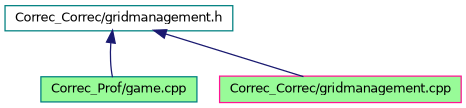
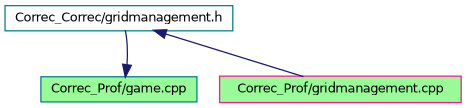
edge "Correc_Prof/game.cpp" -> "Correc_Correc/gridmanagement.h": reversed
node "Correc_Correc/gridmanagement.cpp": label "Correc_Correc/gridmanagement.cpp" -> "Correc_Prof/gridmanagement.cpp"
